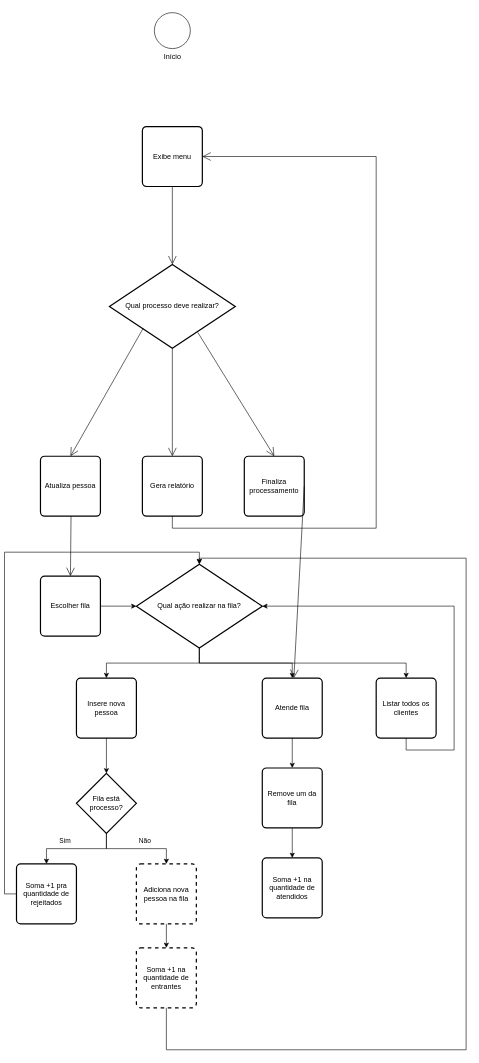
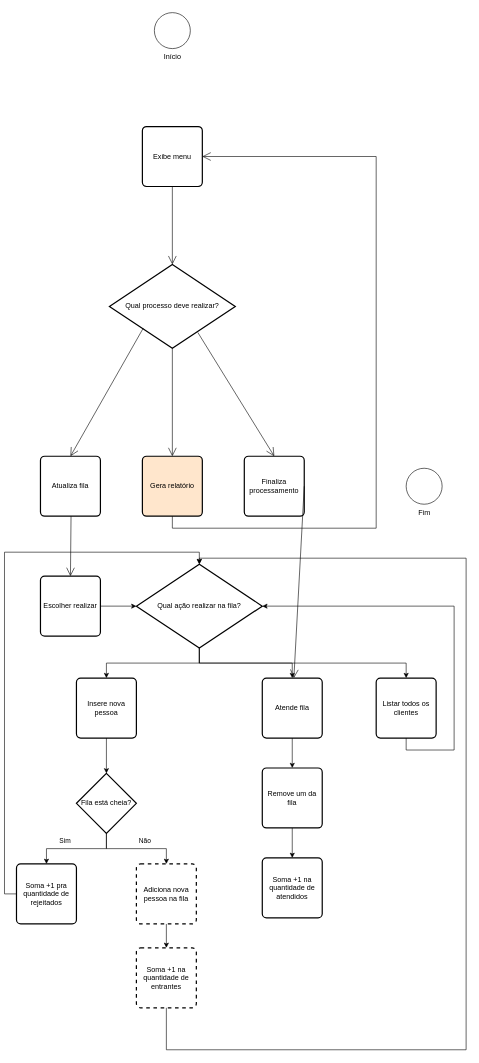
node "Atualiza pessoa": label "Atualiza pessoa" -> "Atualiza fila"
node "Gera relatório": fillcolor #ffffff -> #ffe6cc
node "Fim": added
node "Escolher fila": label "Escolher fila" -> "Escolher realizar"
node "Fila está processo?": label "Fila está processo?" -> "Fila está cheia?"
